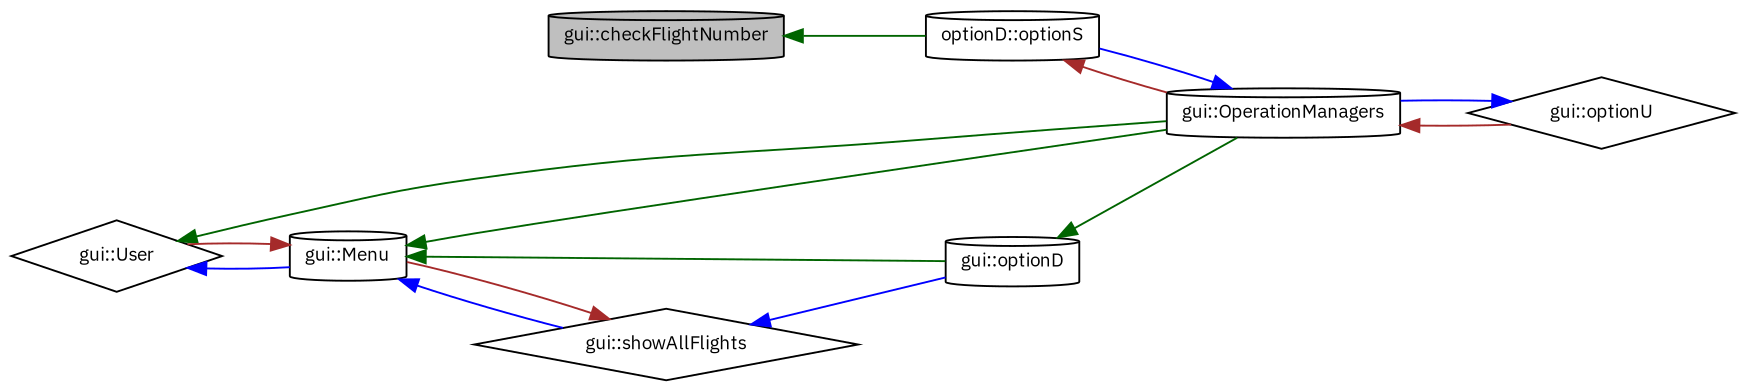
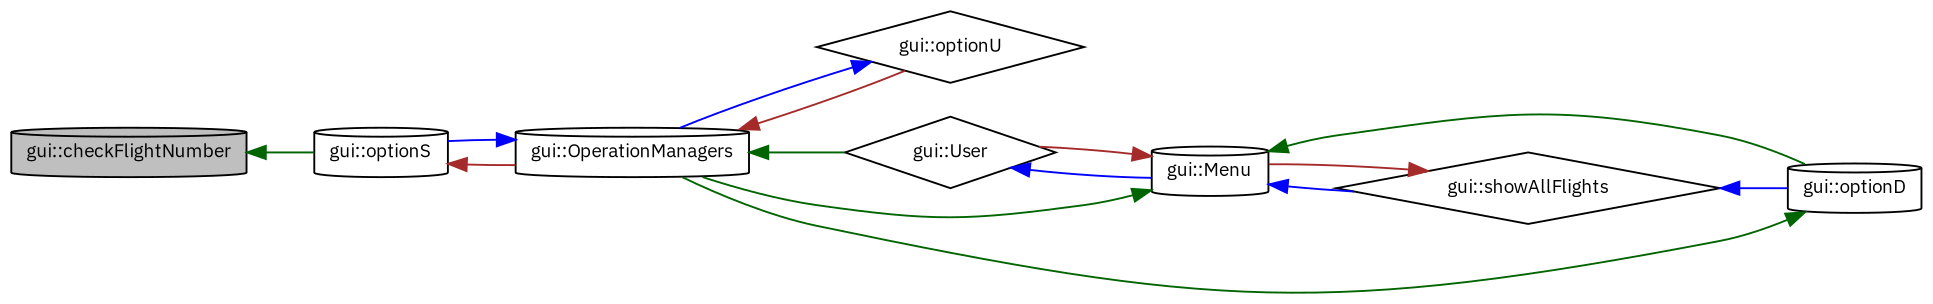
node "optionD::optionS": label "optionD::optionS" -> "gui::optionS"
edge "gui::OperationManagers" -> "gui::User": reversed
